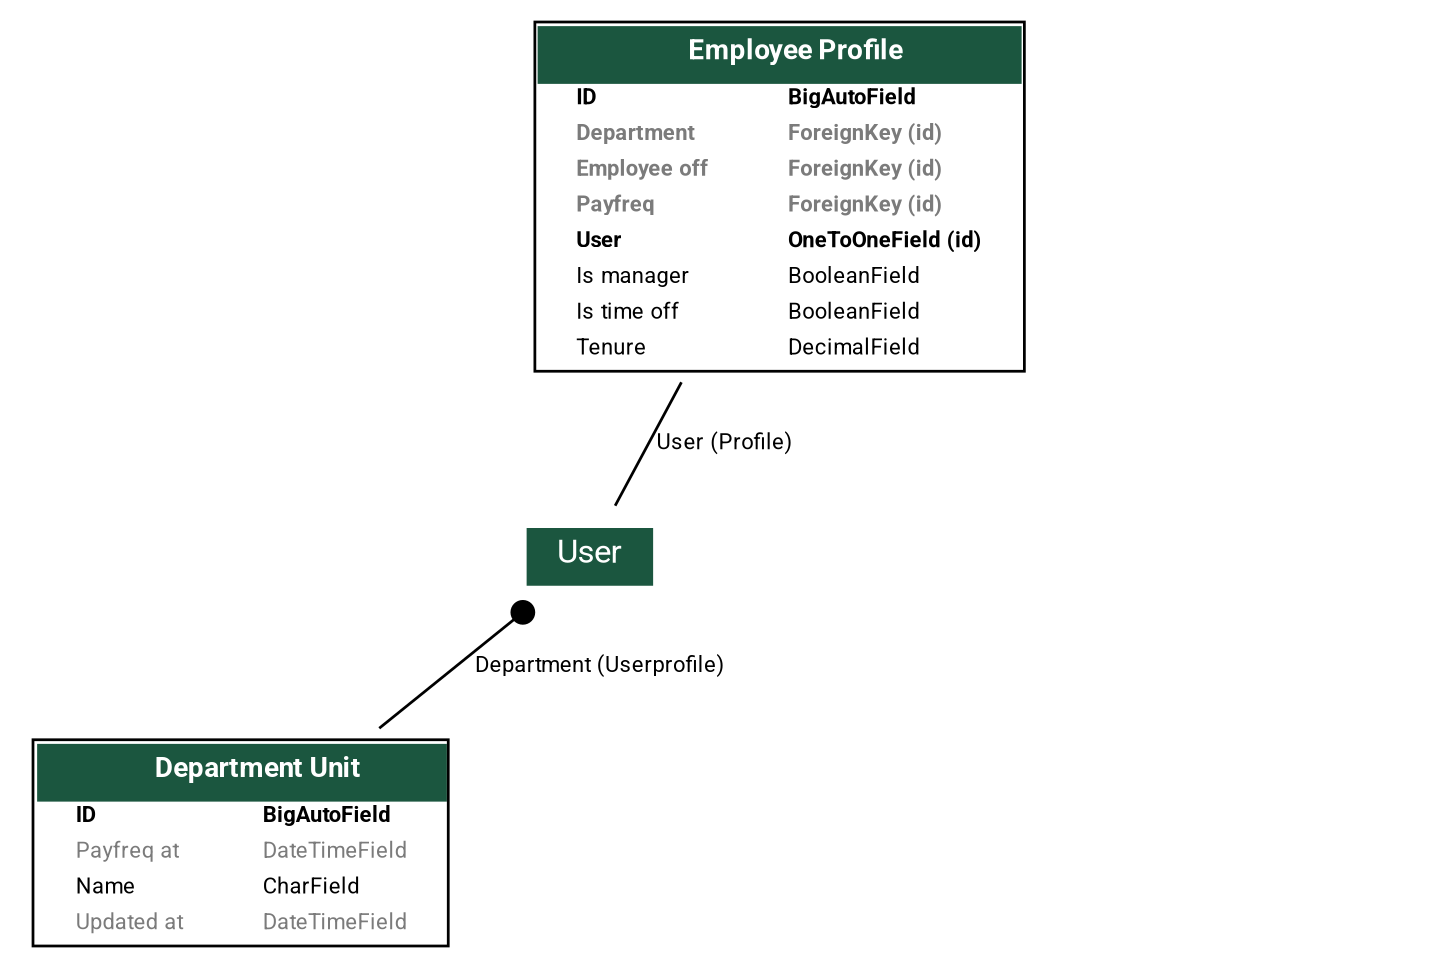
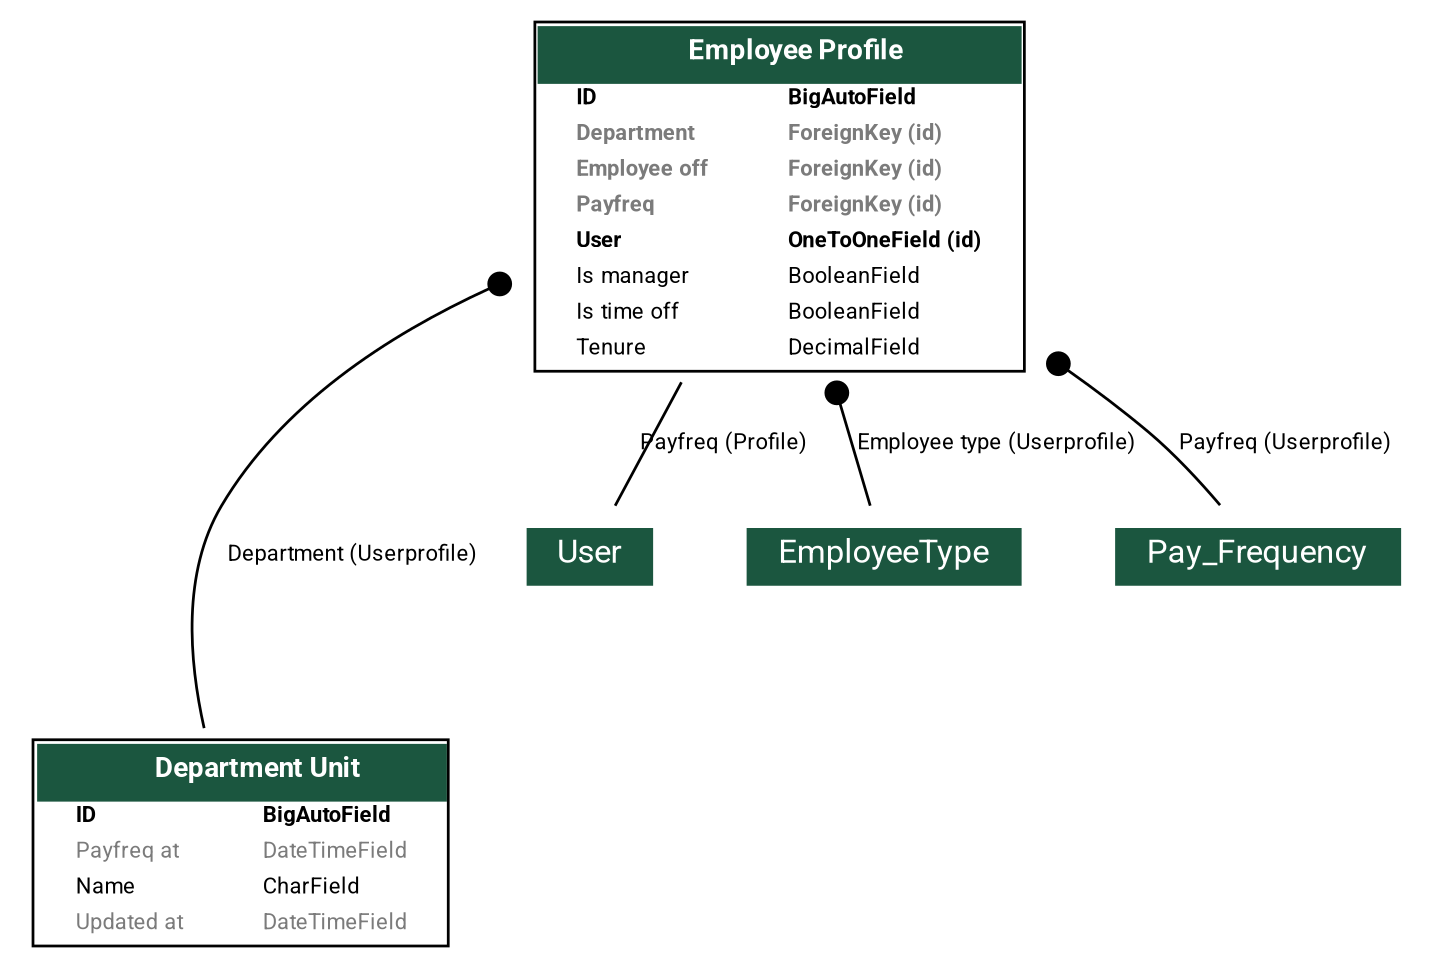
edge "Employee Profile" -- "User": label " User (Profile)" -> " Payfreq (Profile)"
node "EmployeeType": added
node "Pay_Frequency": added
edge "User" -- "Department Unit": now "Employee Profile" -- "Department Unit"
